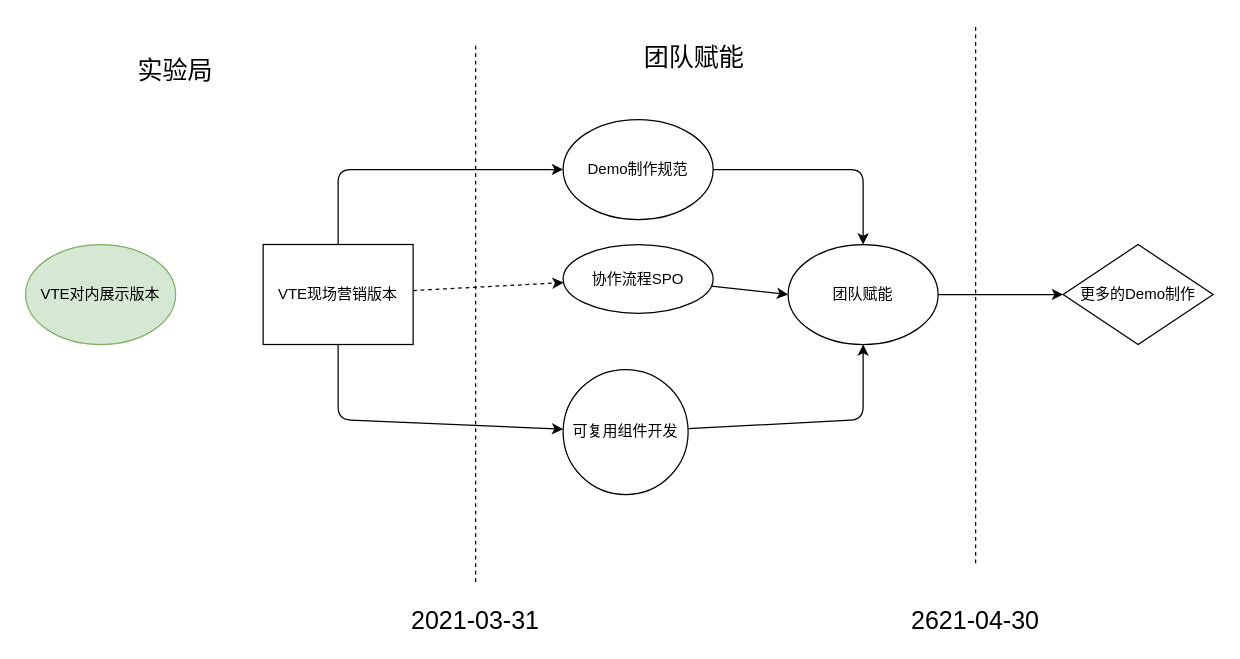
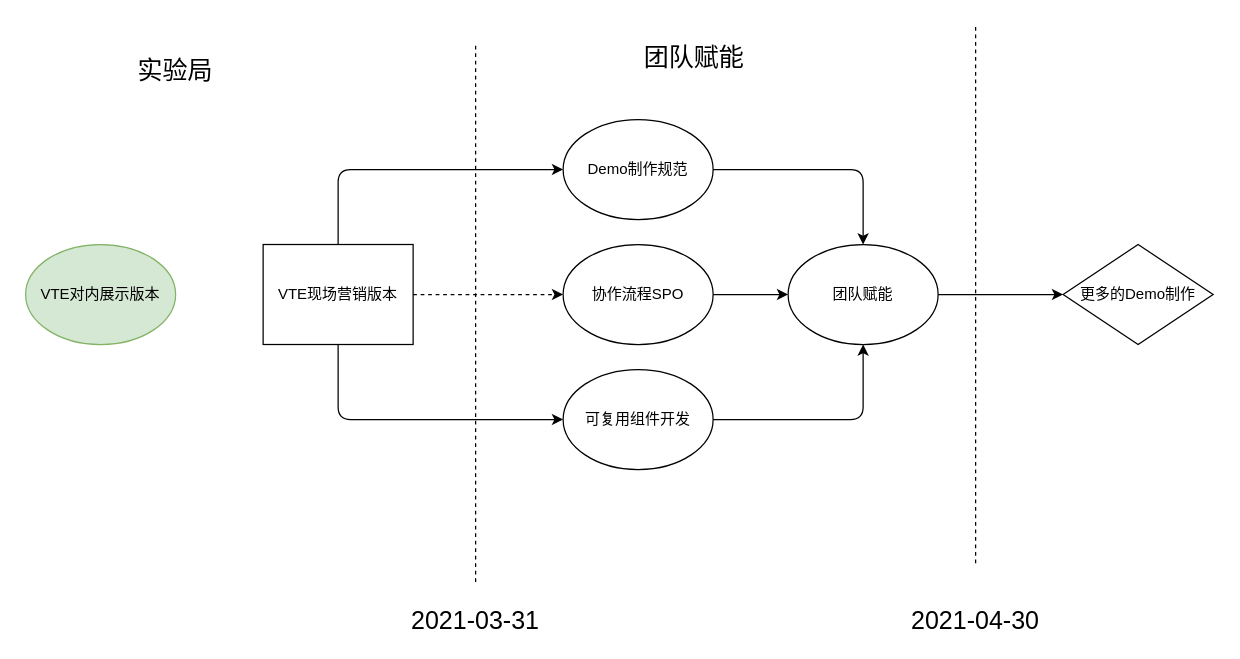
node "协作流程SPO": size 150x69 -> 150x100
node "可复用组件开发": size 125x125 -> 150x100
node "2621-04-30": label "2621-04-30" -> "2021-04-30"
